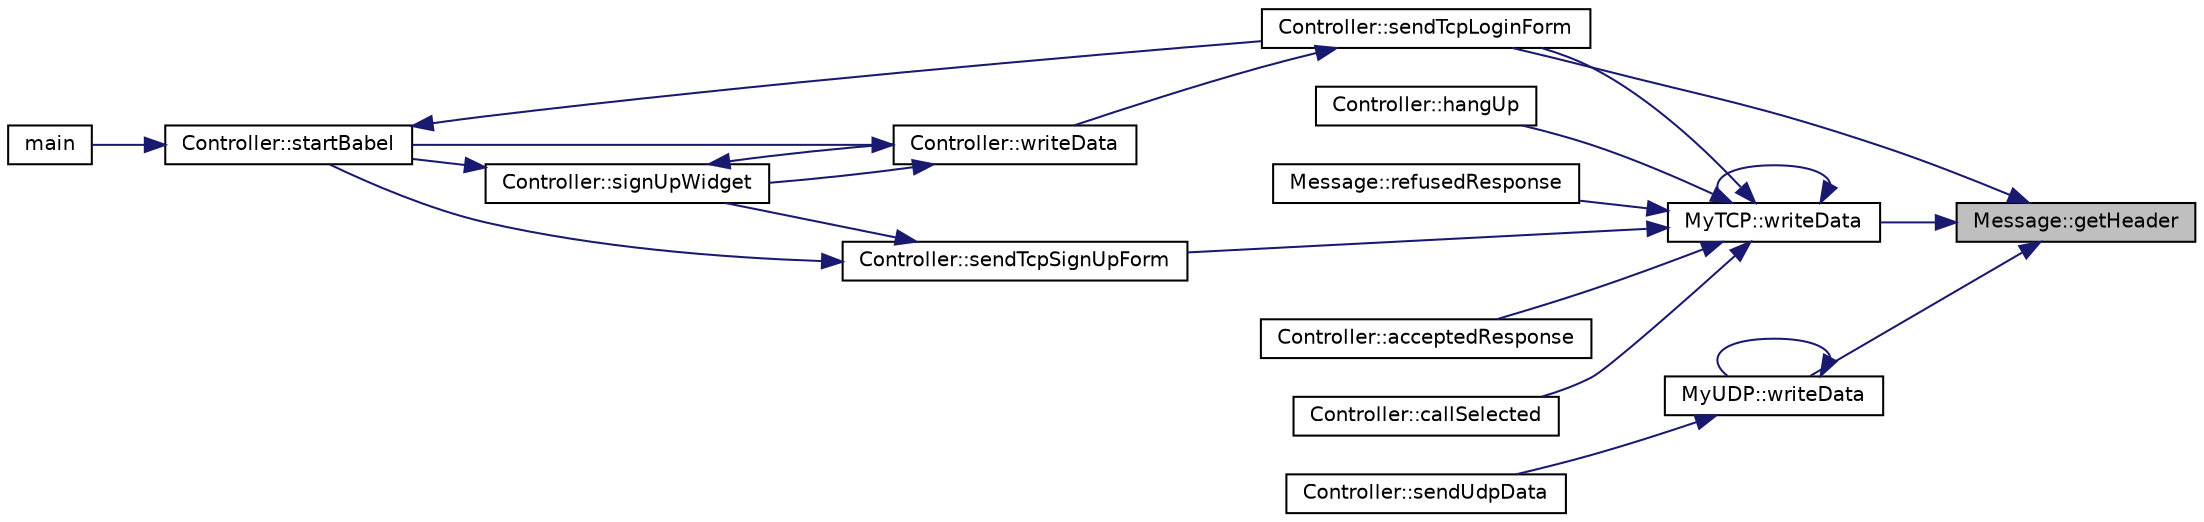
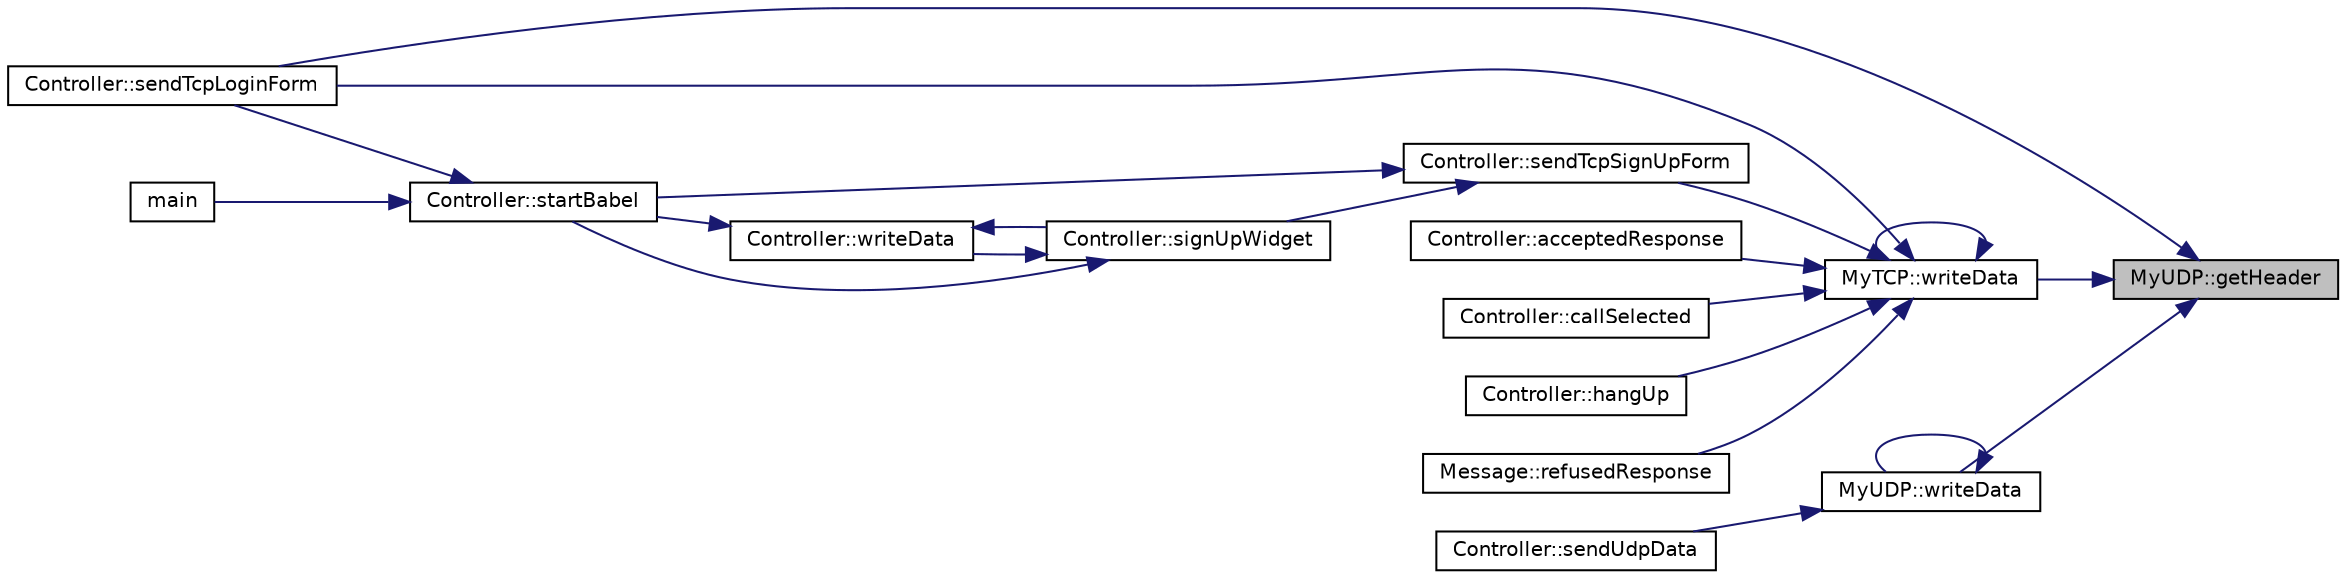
edge "Controller::writeData" -> "Controller::sendTcpLoginForm": removed
node "Message::getHeader": label "Message::getHeader" -> "MyUDP::getHeader"
